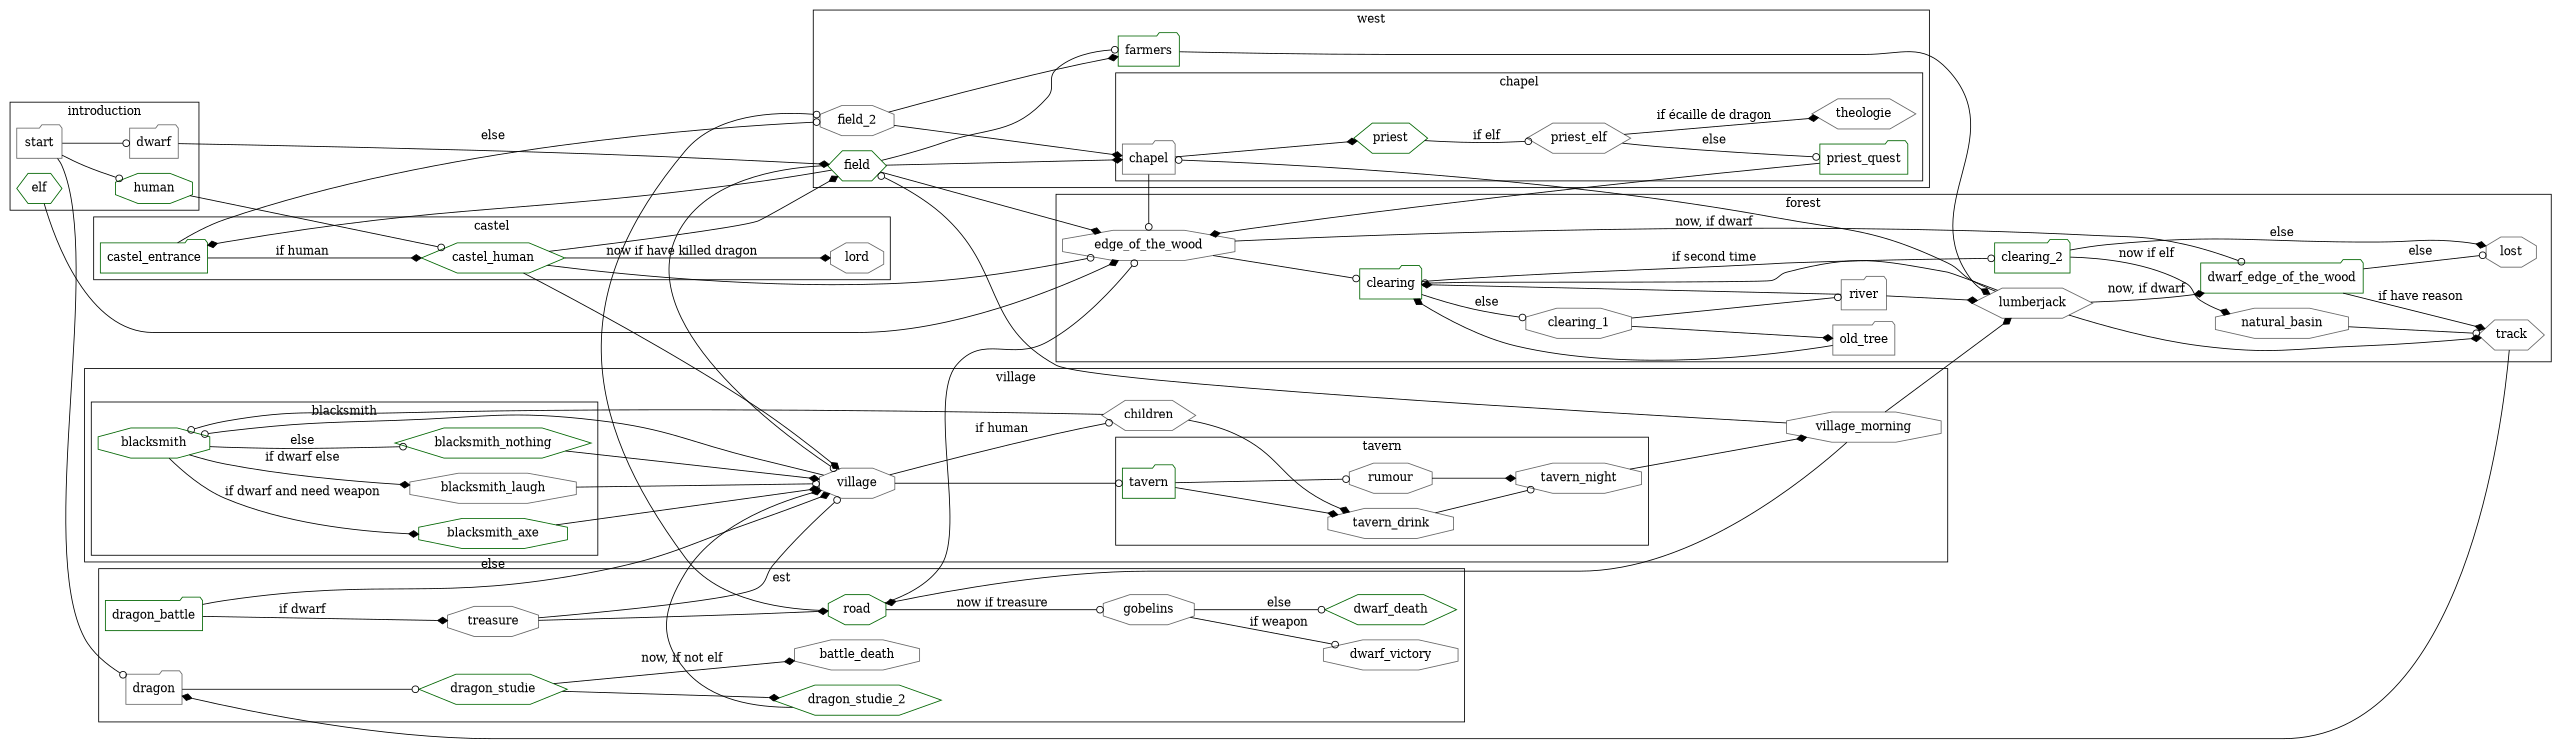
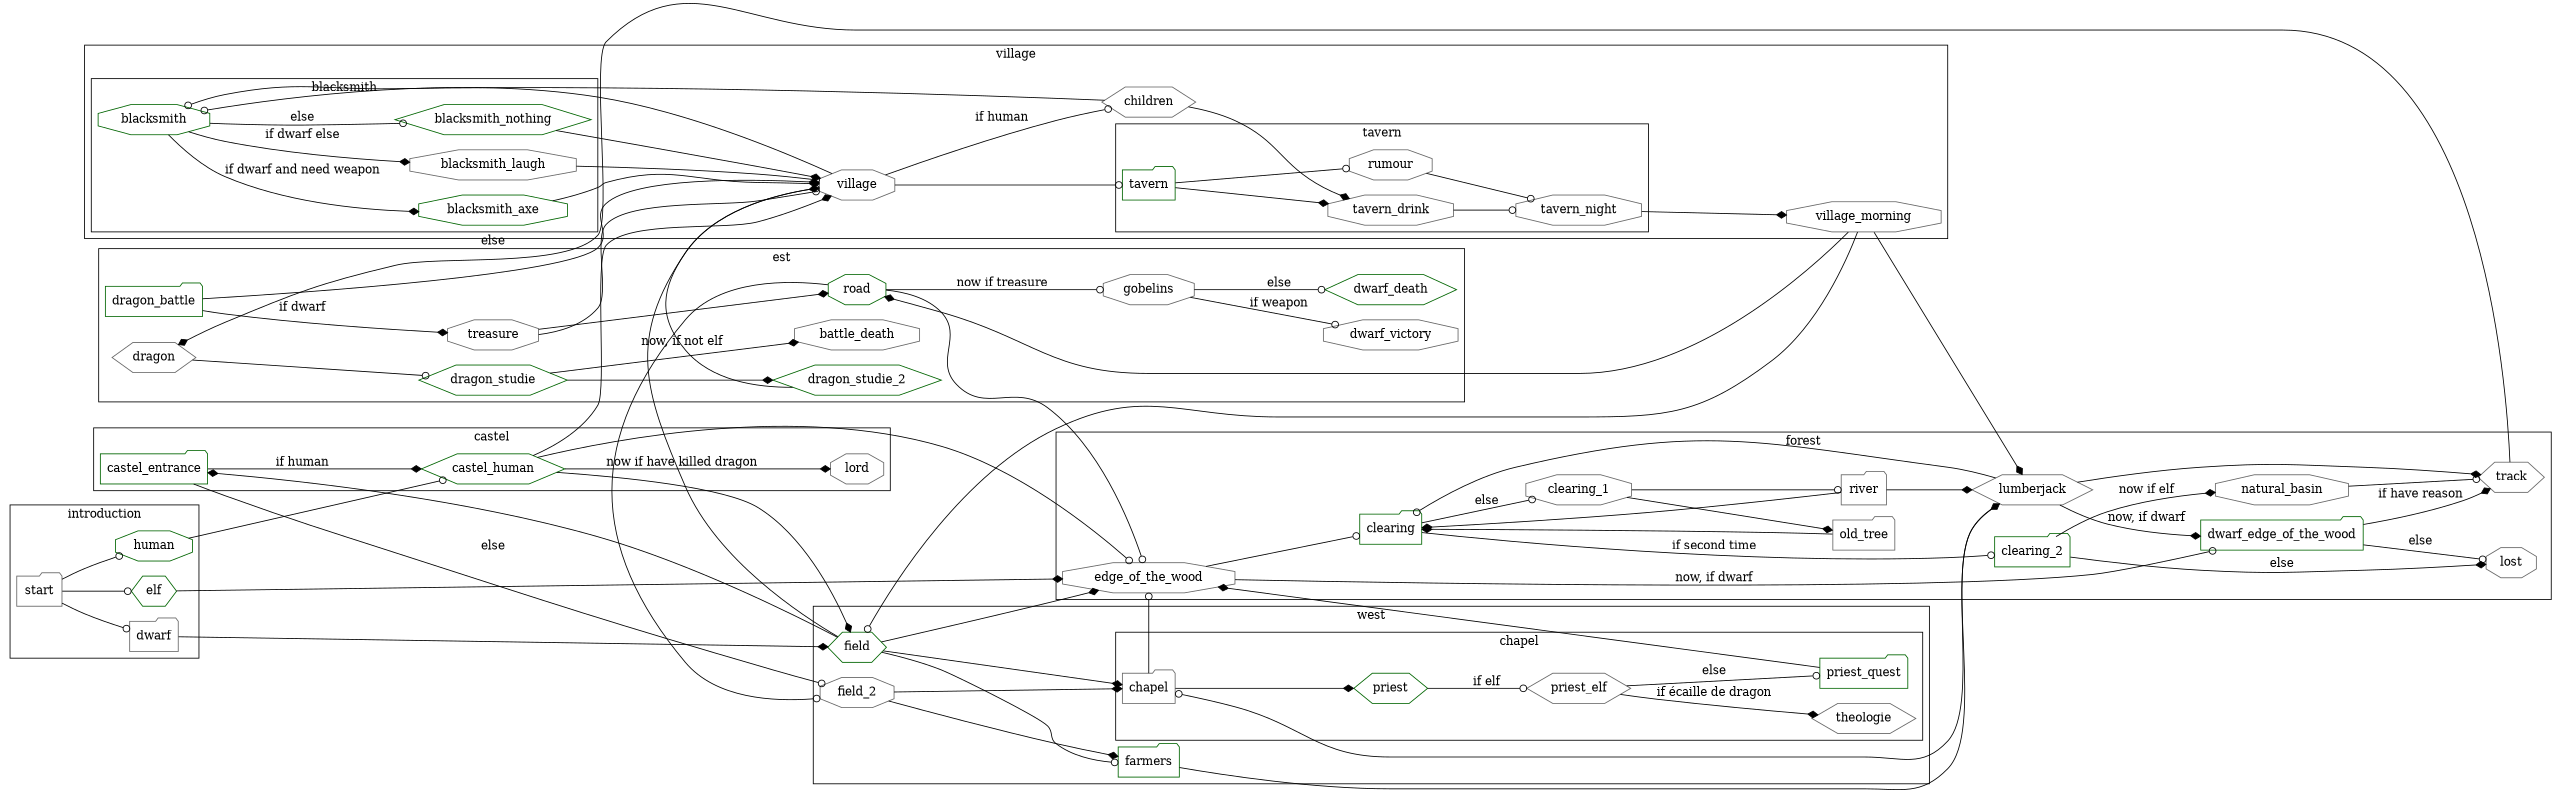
edge "start" -> "dragon": now "start" -> "elf"
edge "rumour" -> "tavern_night": arrowhead diamond -> odot
node "dragon": shape folder -> hexagon
